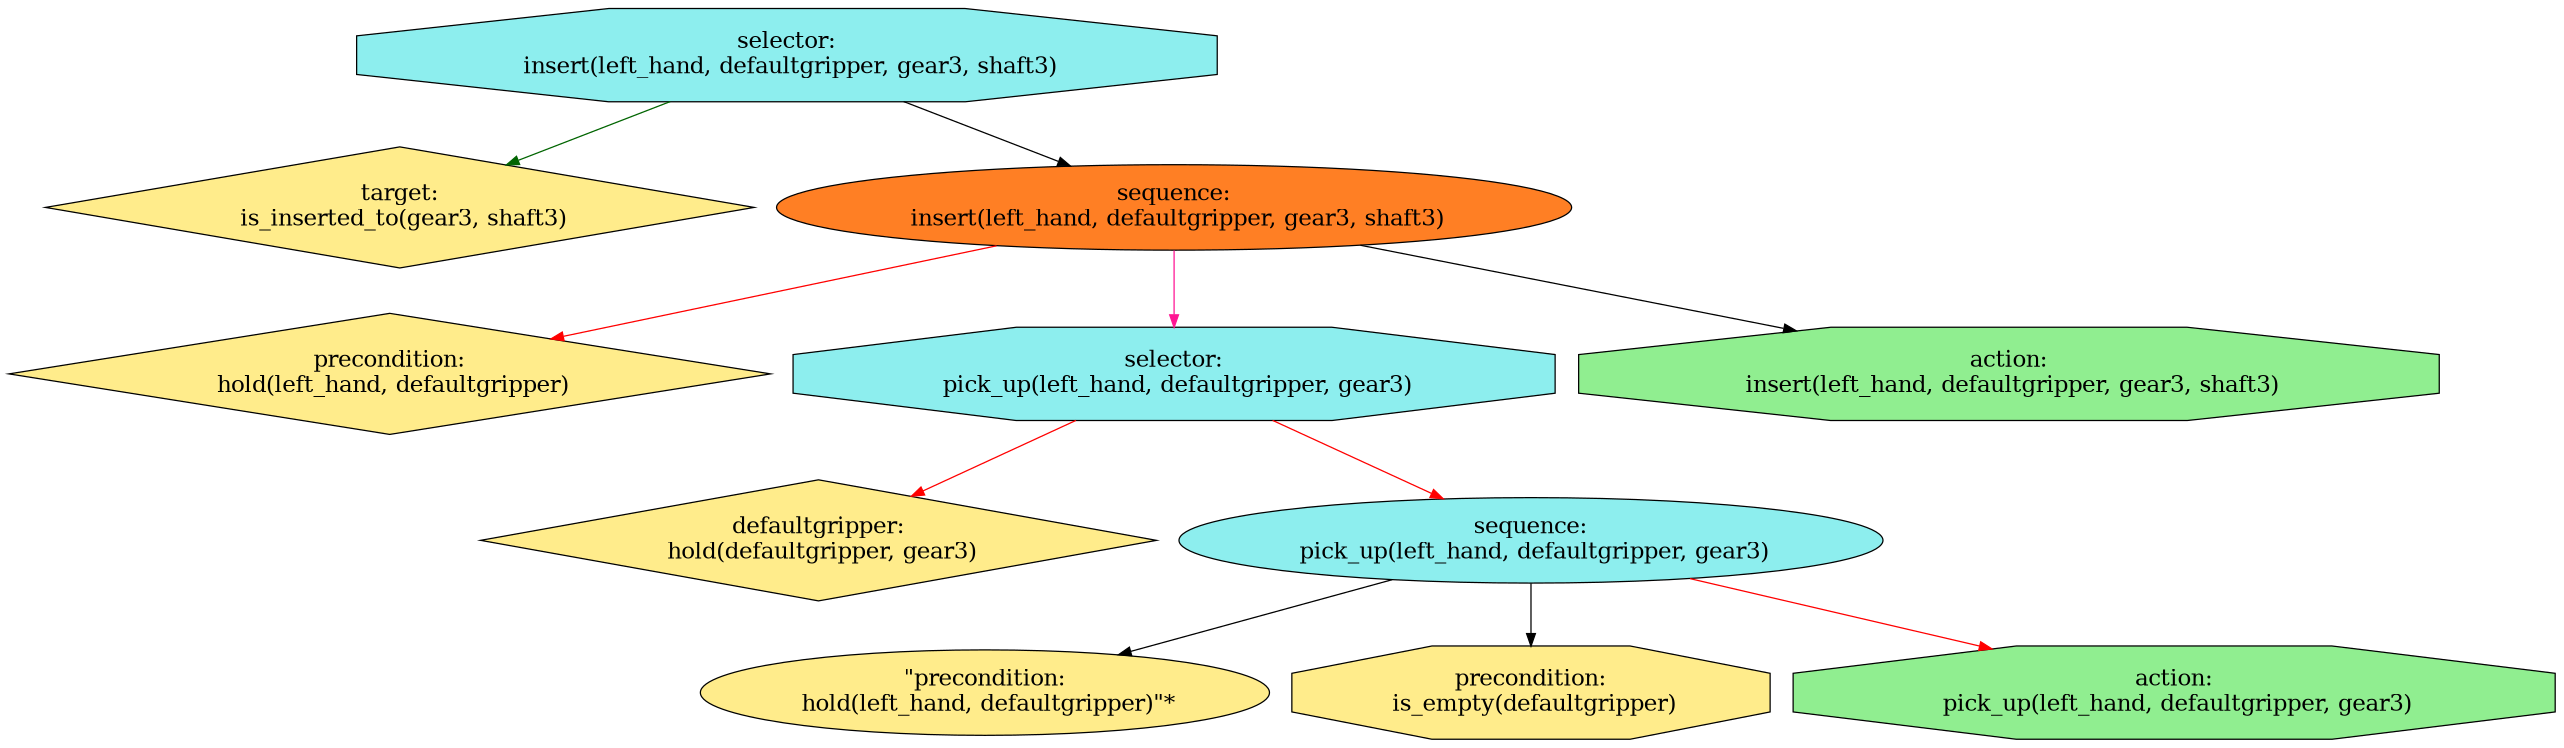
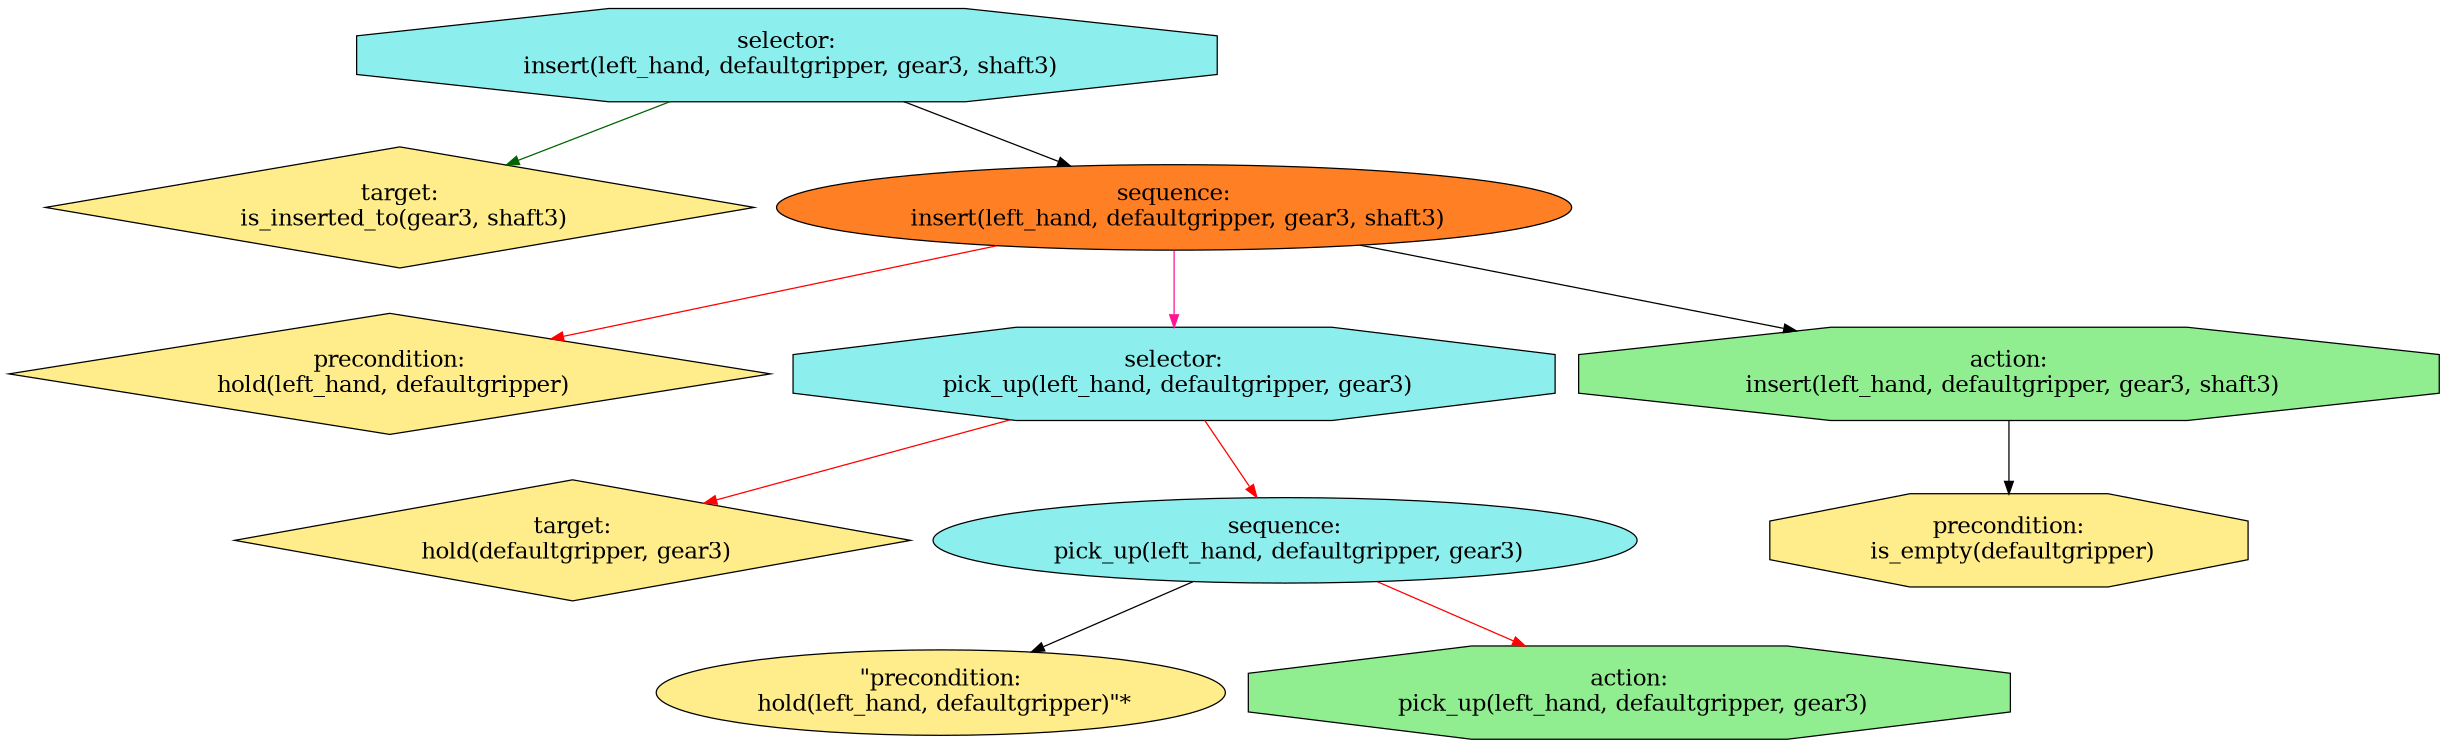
node "defaultgripper: hold(defaultgripper, gear3)": label "defaultgripper: hold(defaultgripper, gear3)" -> "target: hold(defaultgripper, gear3)"
edge "sequence: pick_up(left_hand, defaultgripper, gear3)" -> "precondition: is_empty(defaultgripper)": now "action: insert(left_hand, defaultgripper, gear3, shaft3)" -> "precondition: is_empty(defaultgripper)"
